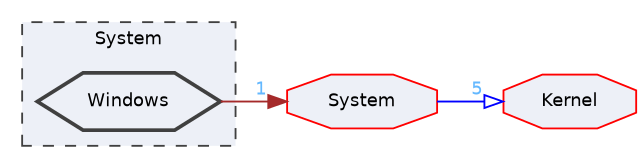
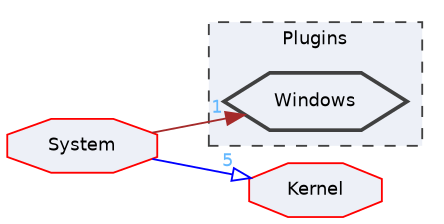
cluster "System": label "System" -> "Plugins"
edge "Windows" -> "System": reversed
